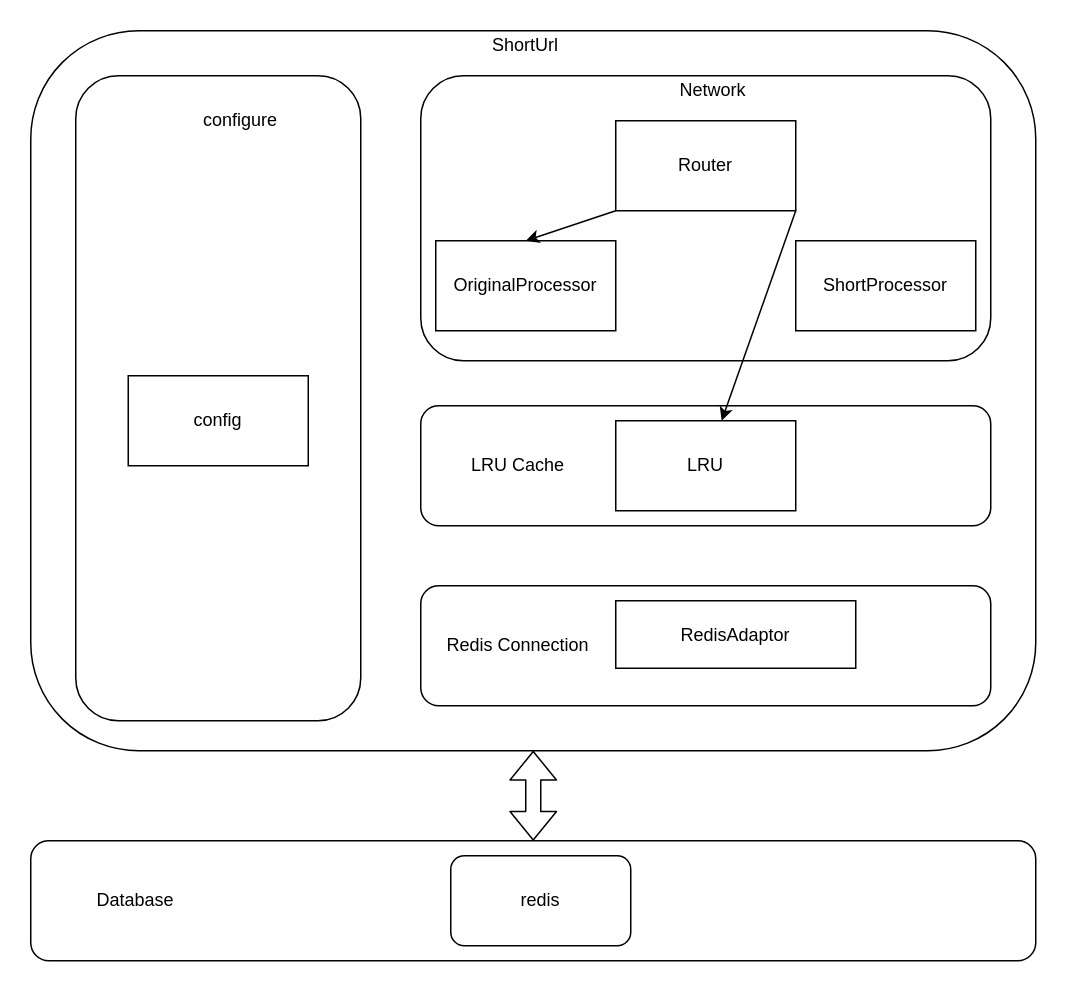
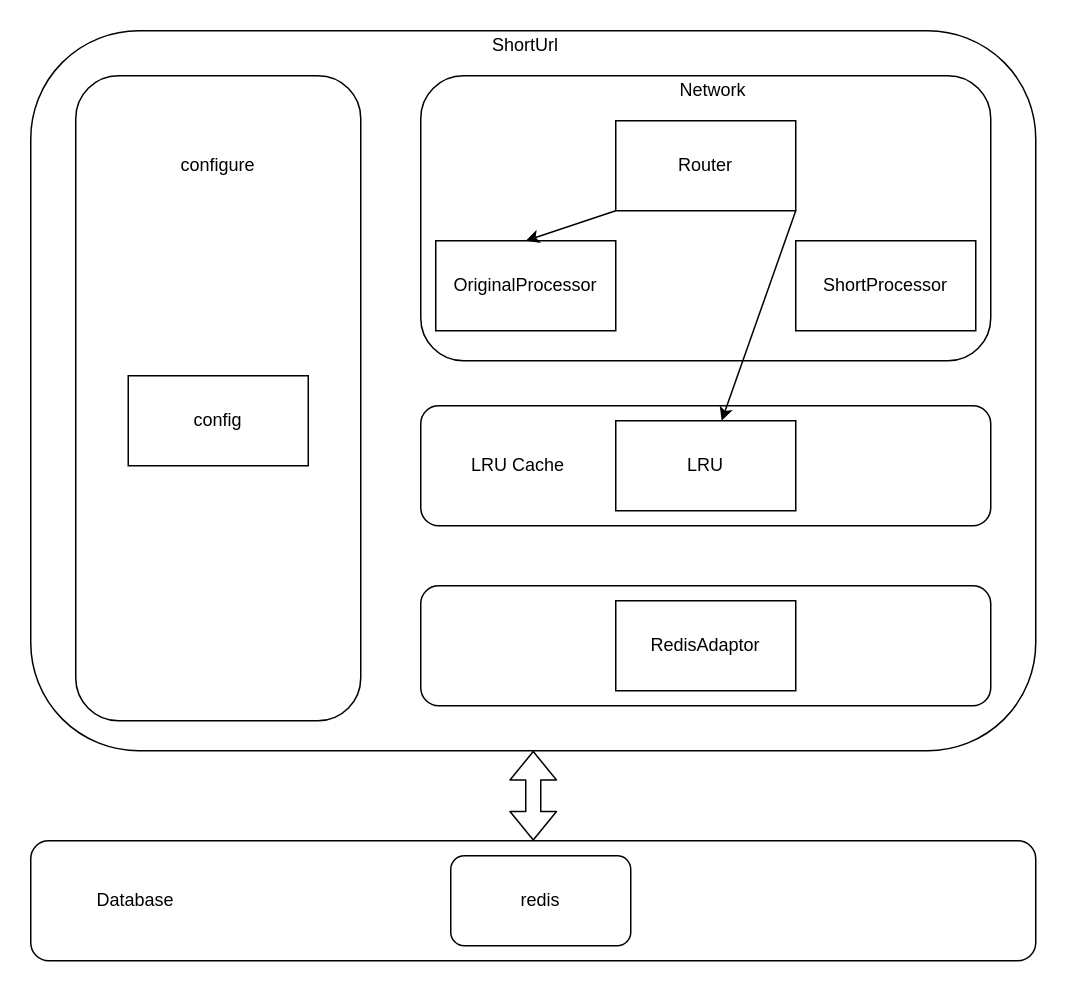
node "configure": moved (241, 121) -> (218, 166)
node "RedisAdaptor": size 240x68 -> 180x90
node "Redis Connection": removed
